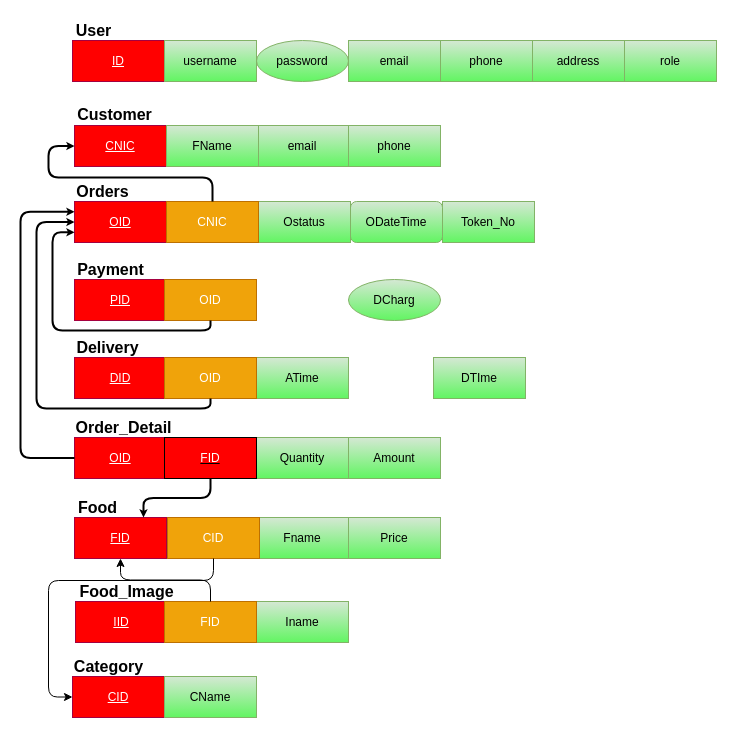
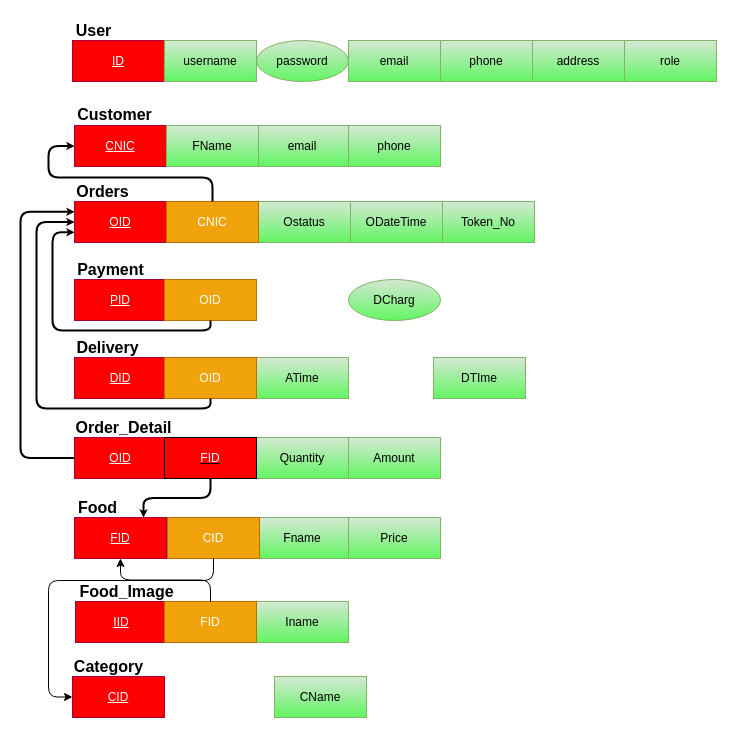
node "ODateTime": shape rounded rectangle -> rectangle
node "CName": moved (211, 697) -> (321, 697)
